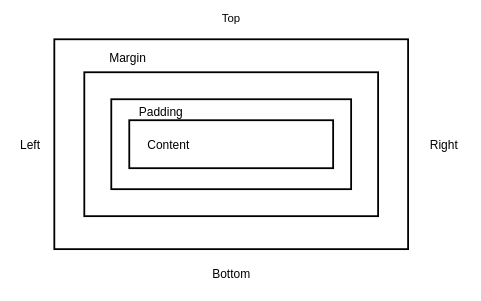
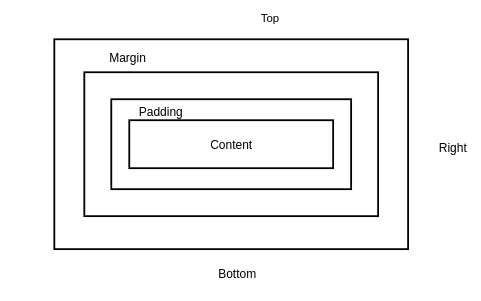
node "Top": moved (231, 18) -> (270, 18)
node "Left": removed
node "Content": moved (169, 144) -> (232, 144)
node "Right": moved (444, 144) -> (453, 147)
node "Bottom": moved (232, 273) -> (238, 273)
